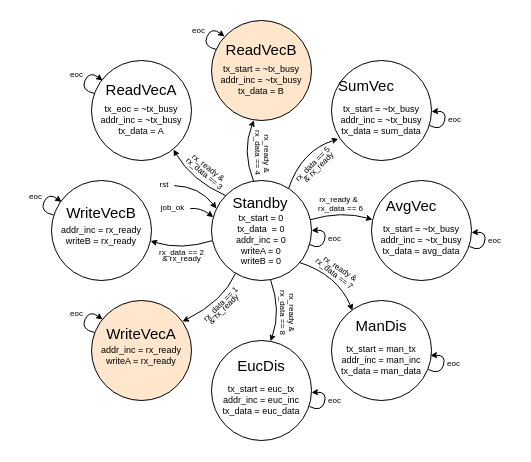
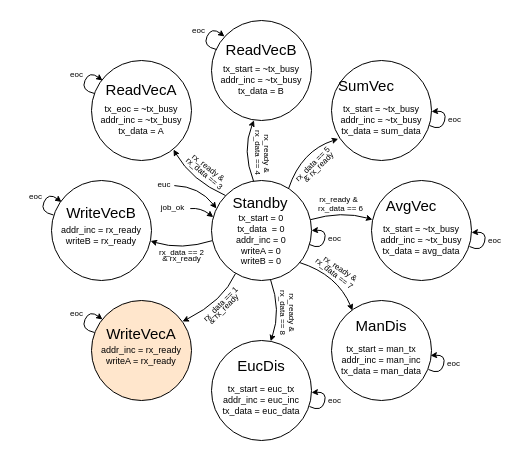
node "tx_start = ~tx_busyaddr_inc = ~tx_busytx_data = B": fillcolor #ffe6cc -> #ffffff
node "rst": label "rst" -> "euc"
